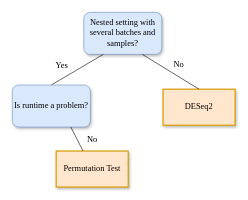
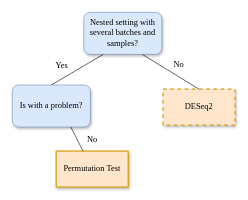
node "Is runtime a problem?": label "Is runtime a problem?" -> "Is with a problem?"
node "DESeq2": style solid -> dashed
